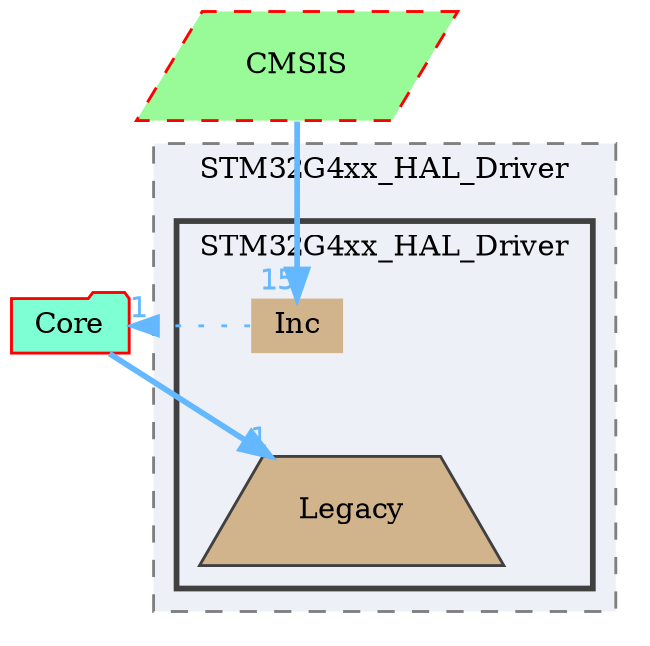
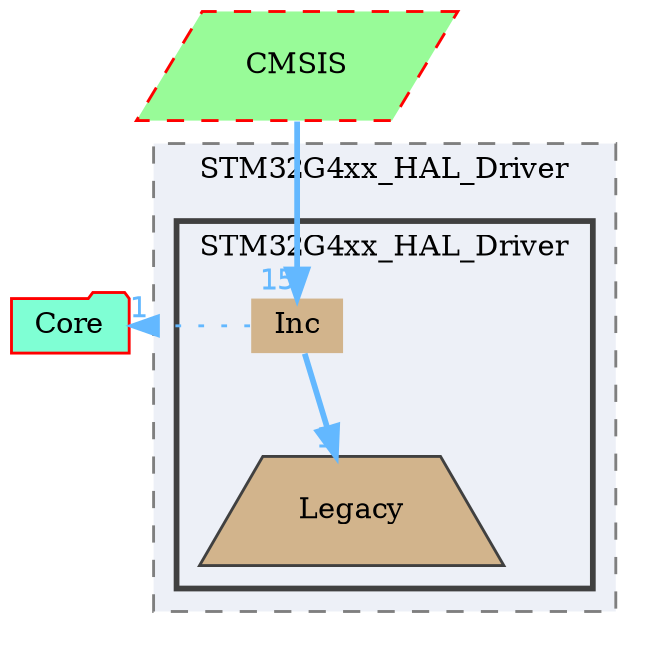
edge "Core" -> "Legacy": now "Inc" -> "Legacy"
